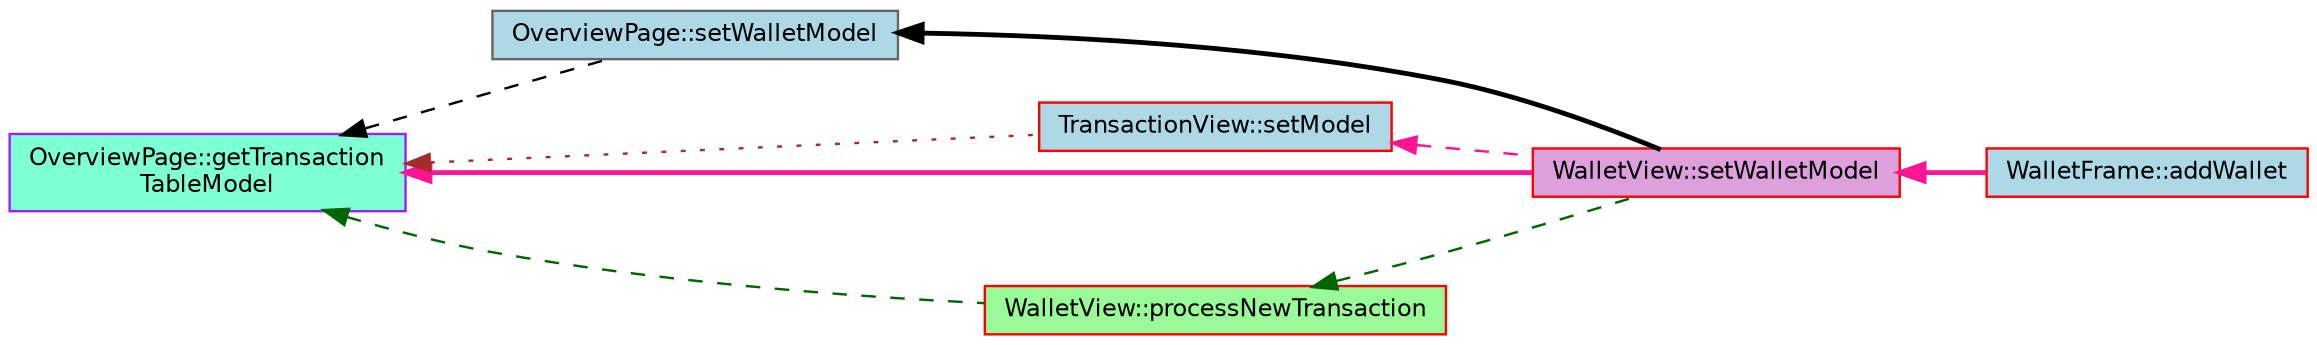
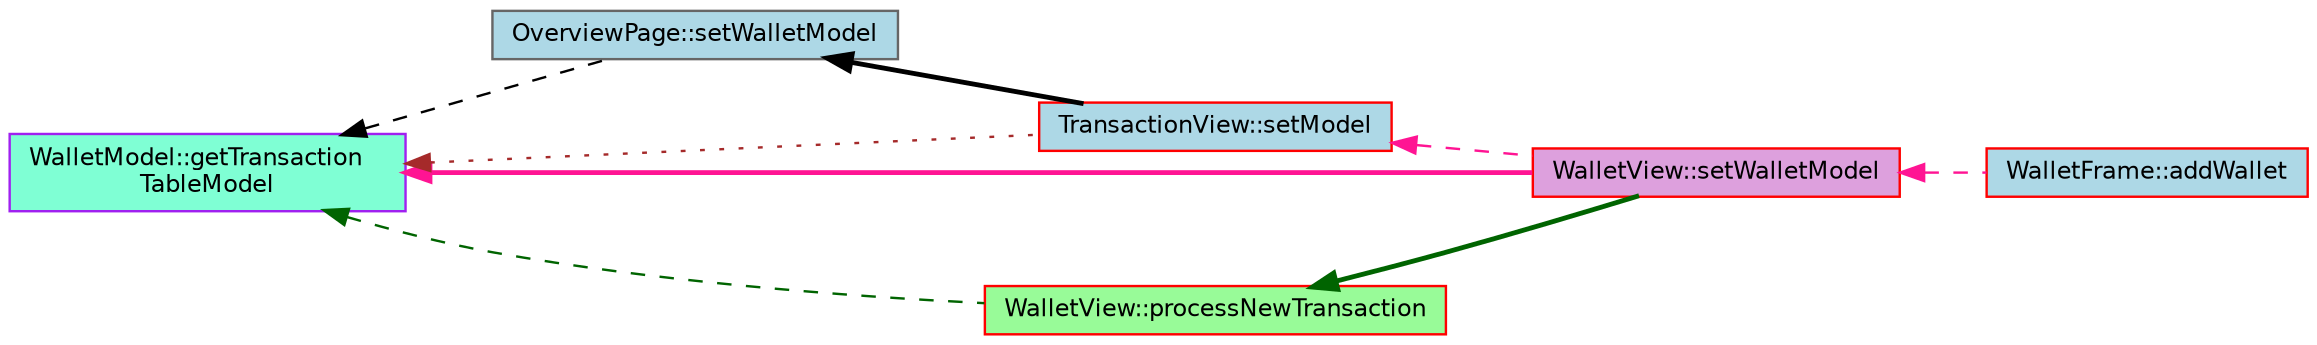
edge "WalletView::setWalletModel" -> "OverviewPage::setWalletModel": now "TransactionView::setModel" -> "OverviewPage::setWalletModel"
node "OverviewPage::getTransaction TableModel": label "OverviewPage::getTransaction TableModel" -> "WalletModel::getTransaction TableModel"
edge "WalletFrame::addWallet" -> "WalletView::setWalletModel": style bold -> dashed
edge "WalletView::setWalletModel" -> "WalletView::processNewTransaction": style dashed -> bold
